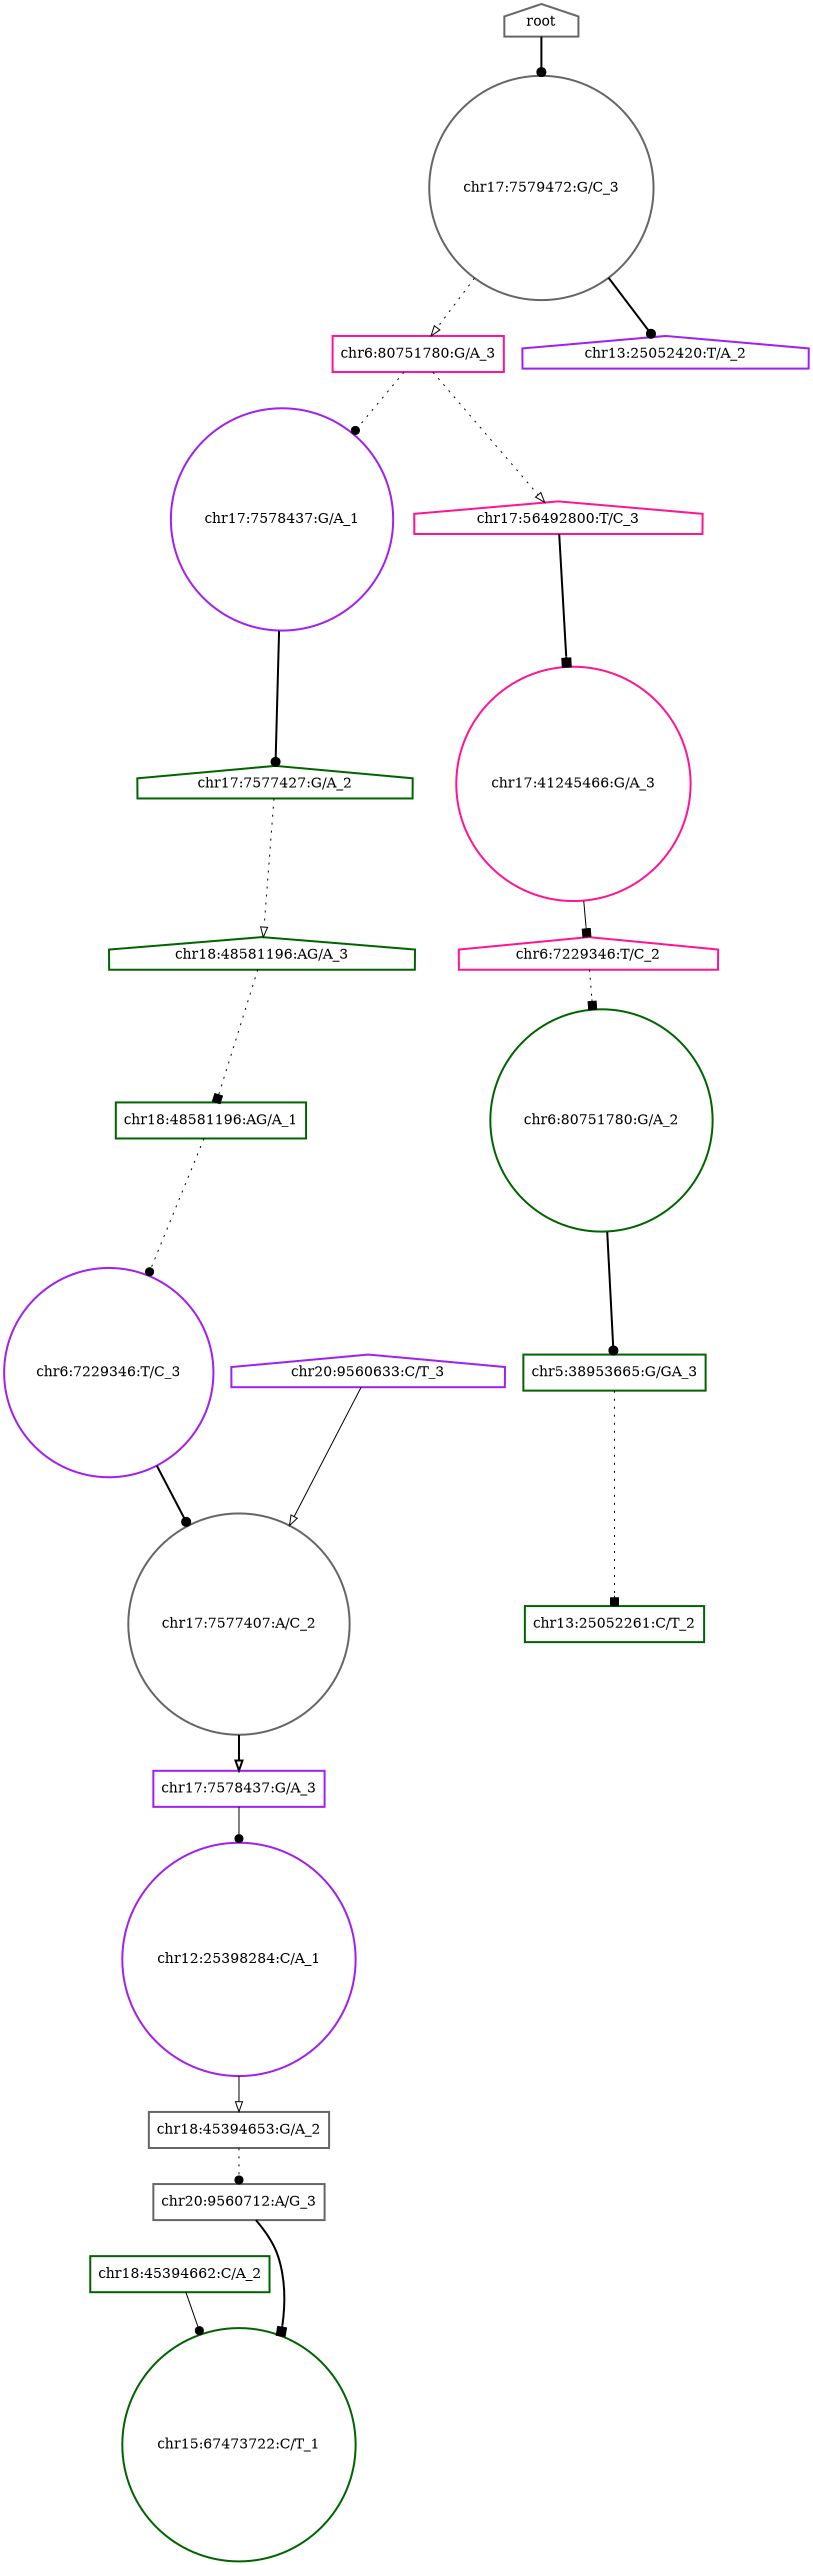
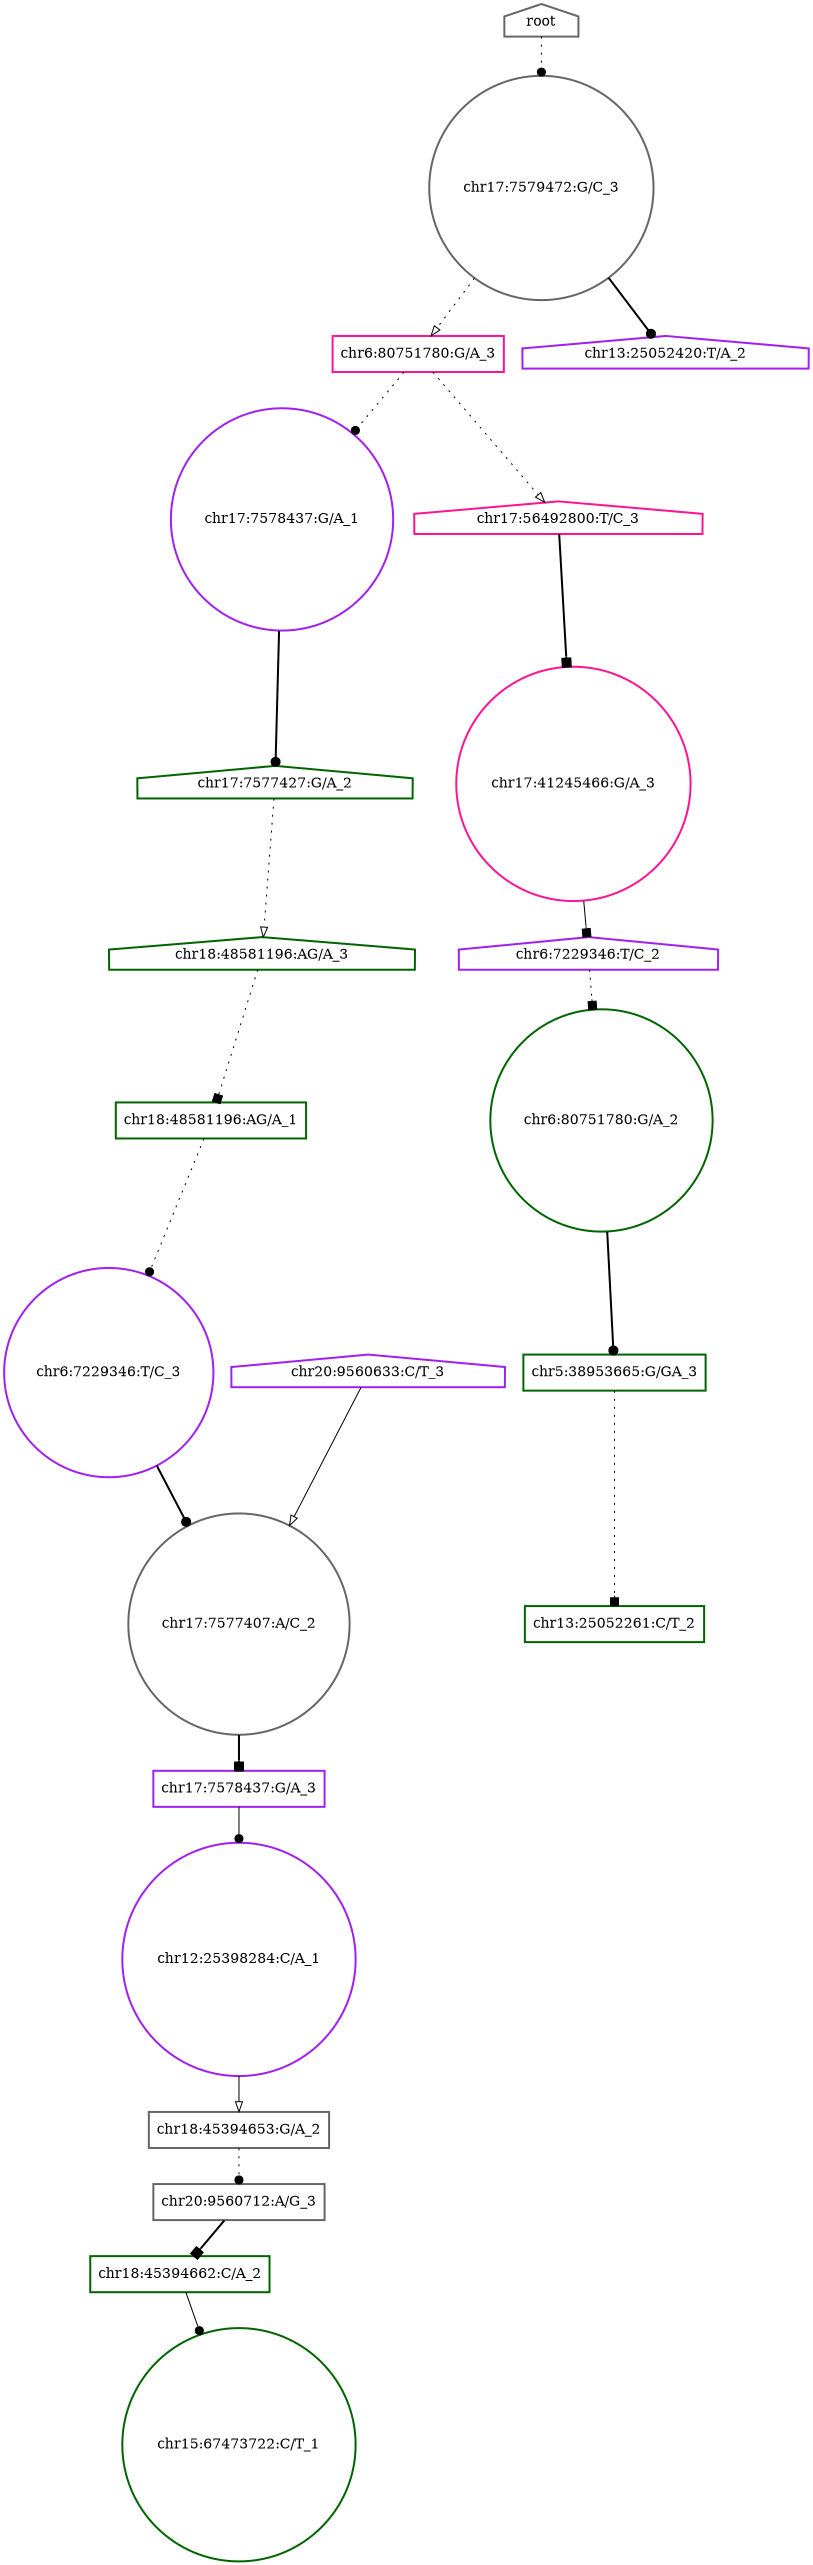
edge "root" -> "chr17:7579472:G/C_3": style bold -> dotted
node "chr6:7229346:T/C_2": color deeppink -> purple
edge "chr17:7577407:A/C_2" -> "chr17:7578437:G/A_3": arrowhead onormal -> box
edge "chr20:9560712:A/G_3" -> "chr15:67473722:C/T_1": now "chr20:9560712:A/G_3" -> "chr18:45394662:C/A_2"
